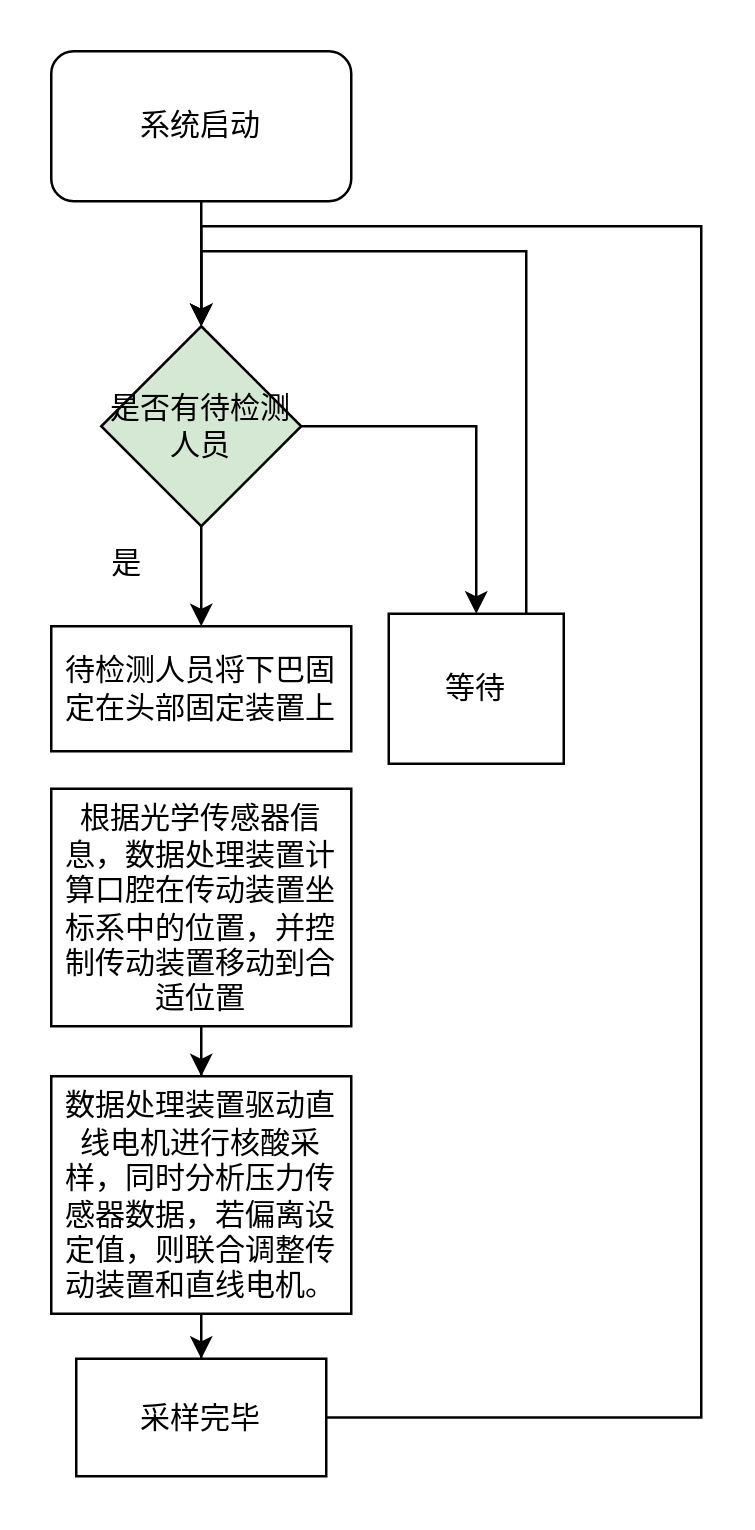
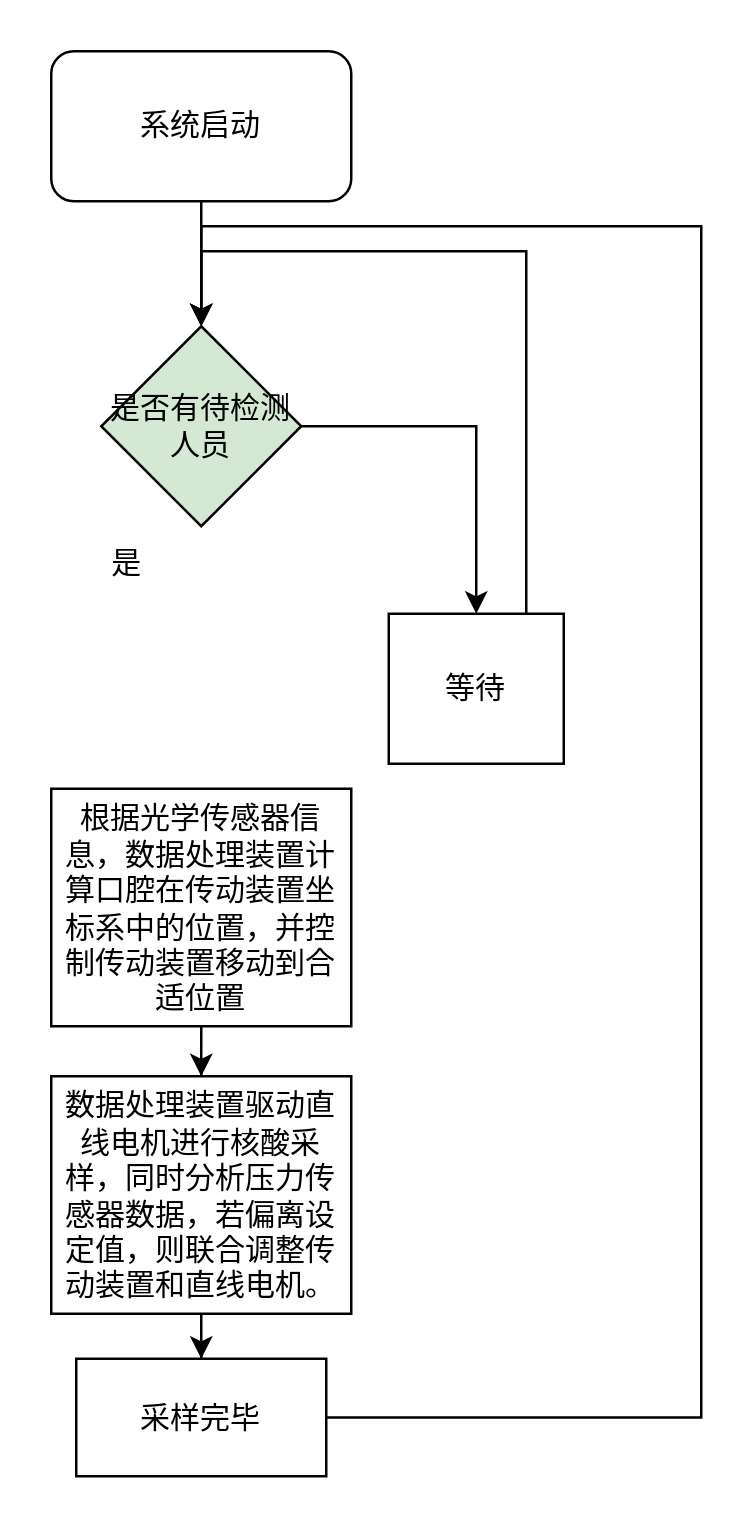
edge "是否有待检测人员" -> "待检测人员将下巴固定在头部固定装置上": removed
node "待检测人员将下巴固定在头部固定装置上": removed
